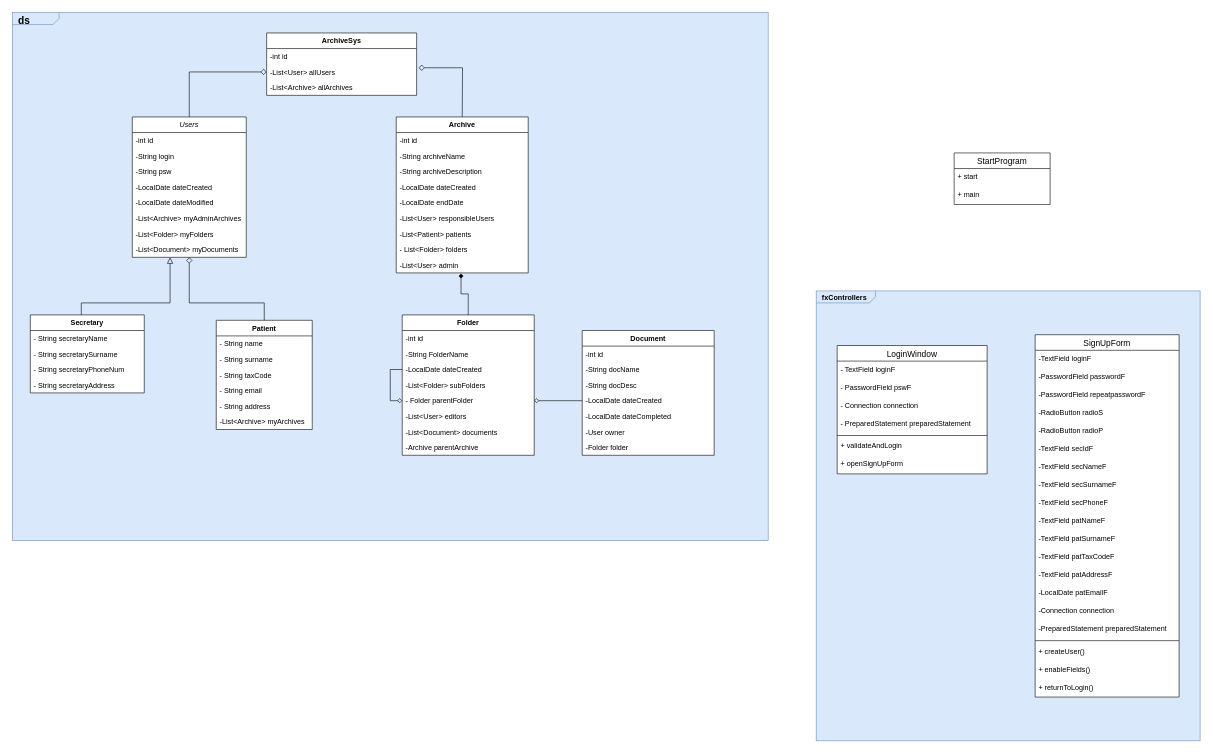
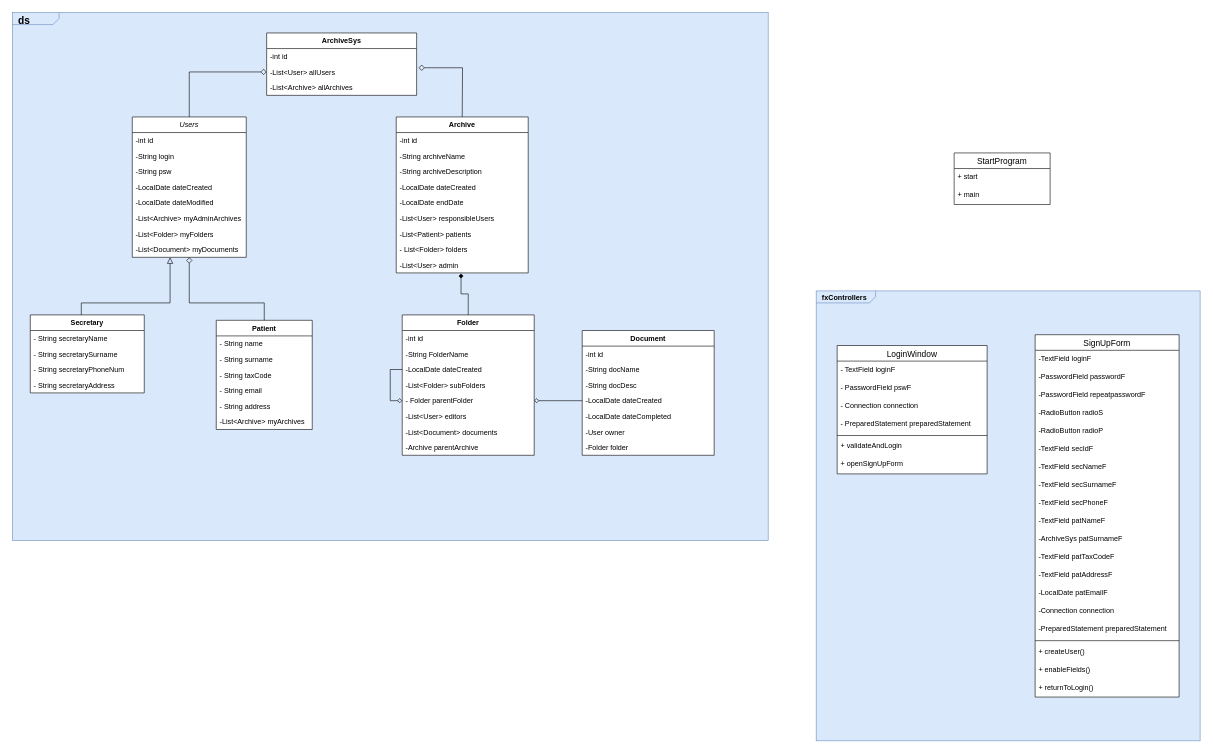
node "-TextField patSurnameF": label "-TextField patSurnameF" -> "-ArchiveSys patSurnameF"
